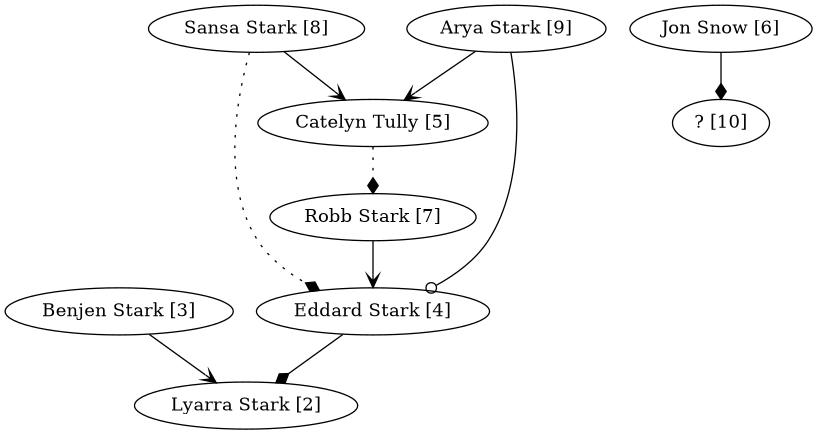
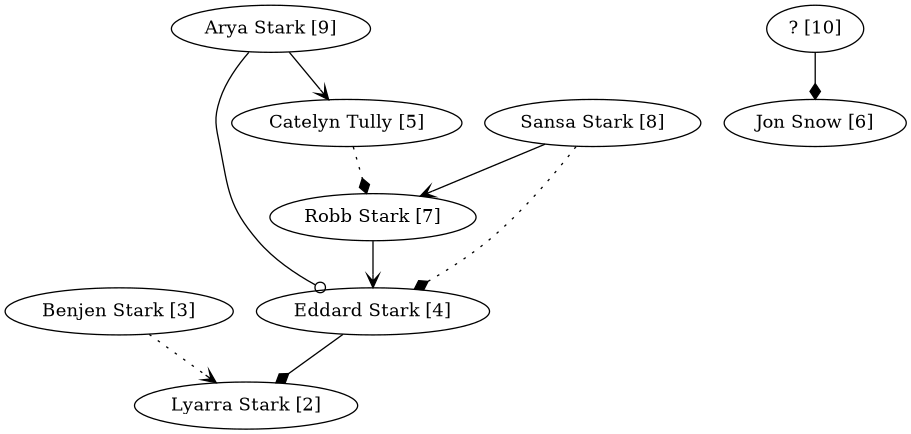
edge "Jon Snow [6]" -> "? [10]": reversed
edge "Sansa Stark [8]" -> "Catelyn Tully [5]": now "Sansa Stark [8]" -> "Robb Stark [7]"
edge "Benjen Stark [3]" -> "Lyarra Stark [2]": style solid -> dotted
